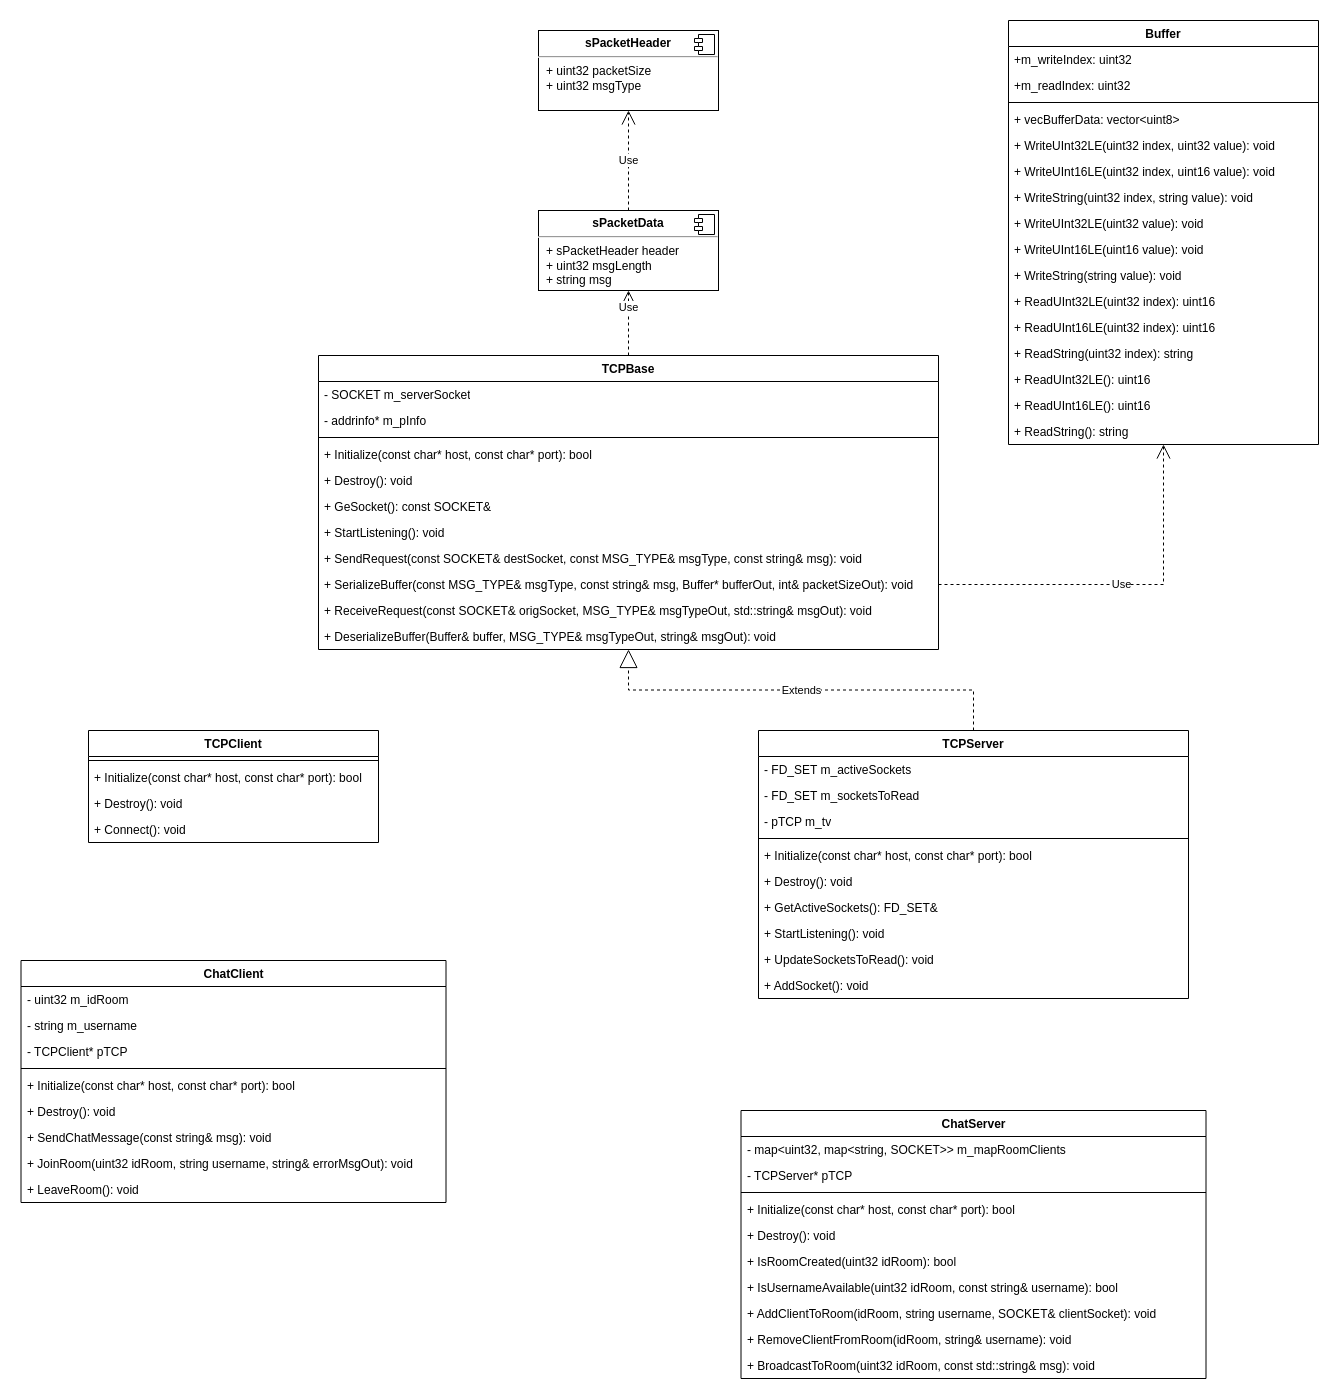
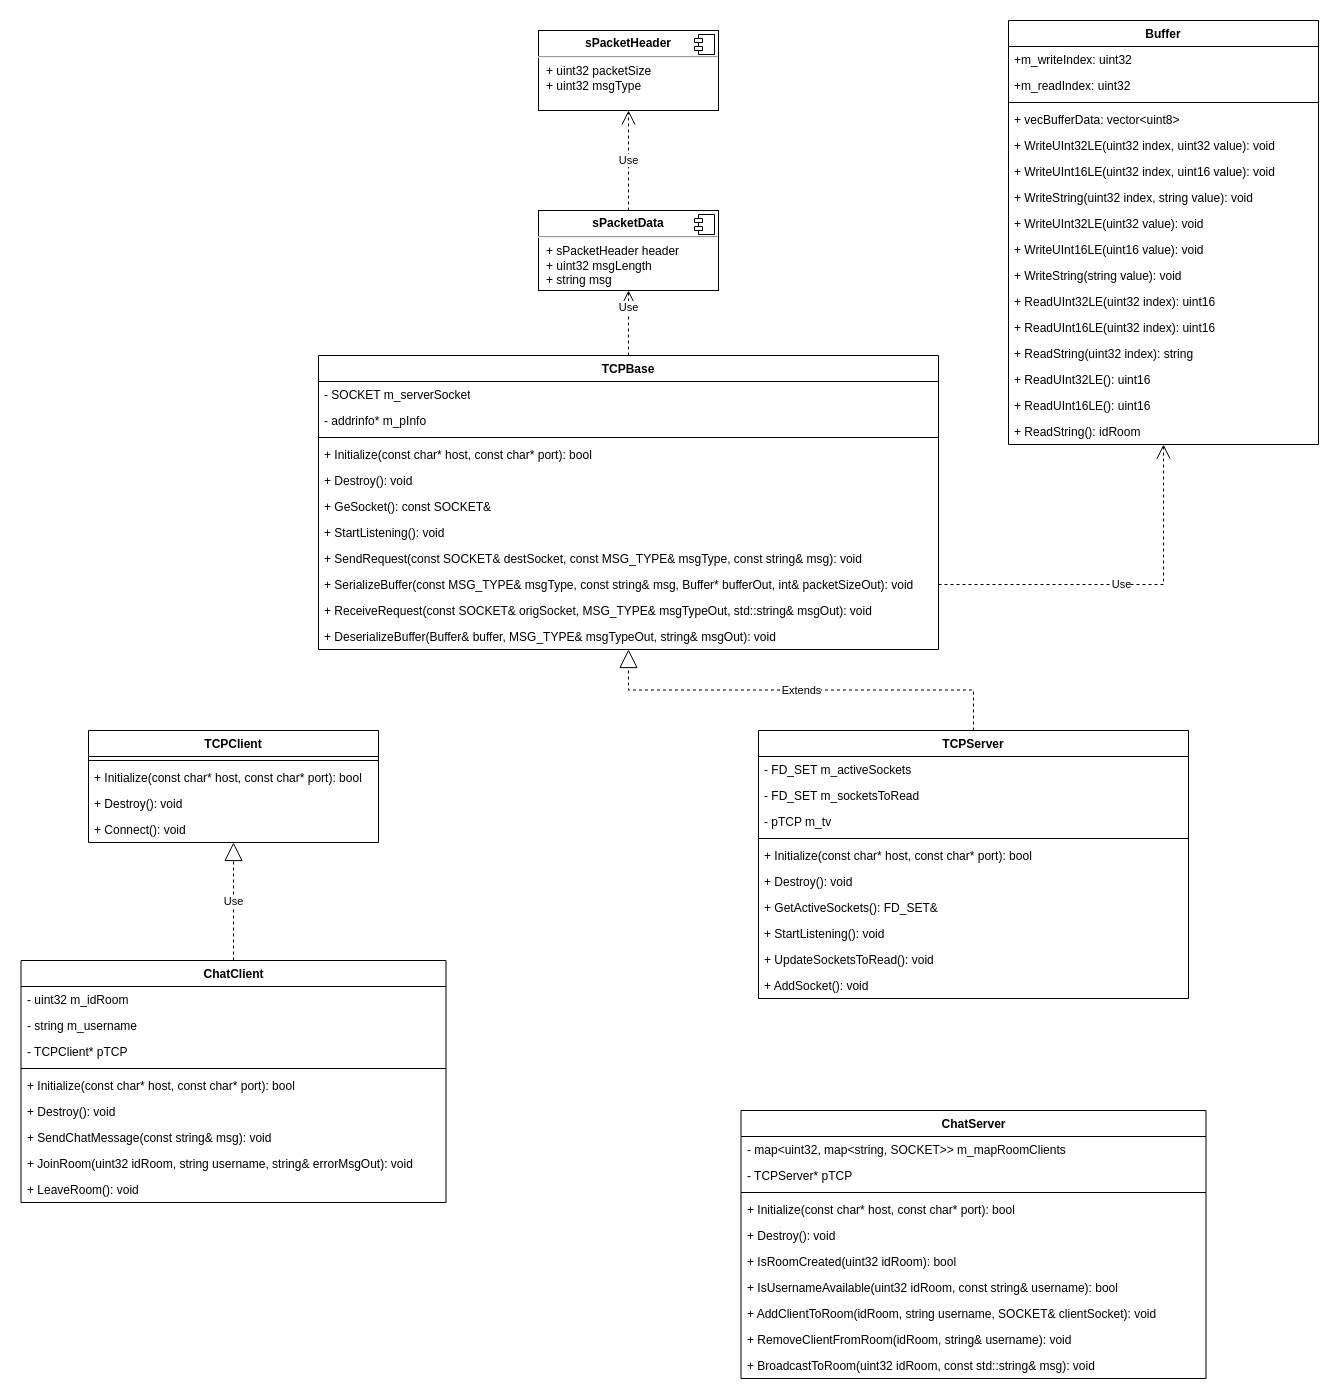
node "+ ReadString(): string": label "+ ReadString(): string" -> "+ ReadString(): idRoom"
edge "ChatClient" -> "TCPClient": added, label "Use"
